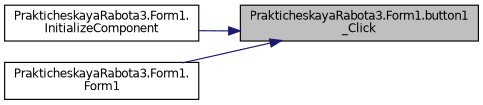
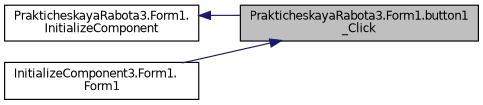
edge "PrakticheskayaRabota3.Form1. InitializeComponent" -> "PrakticheskayaRabota3.Form1.button1 _Click": reversed
node "PrakticheskayaRabota3.Form1. Form1": label "PrakticheskayaRabota3.Form1. Form1" -> "InitializeComponent3.Form1. Form1"
